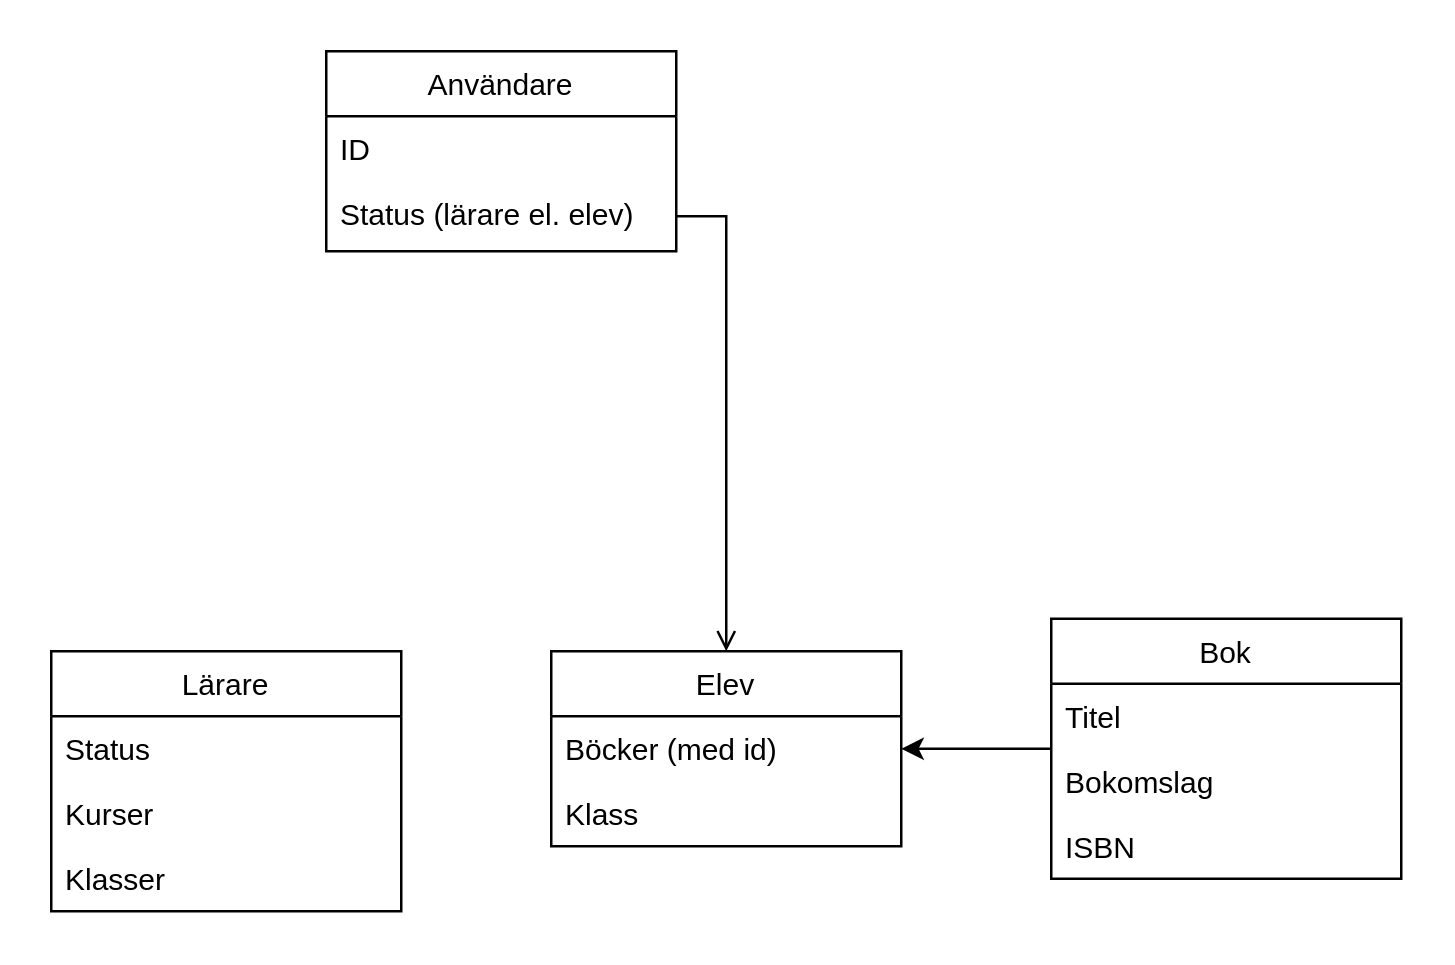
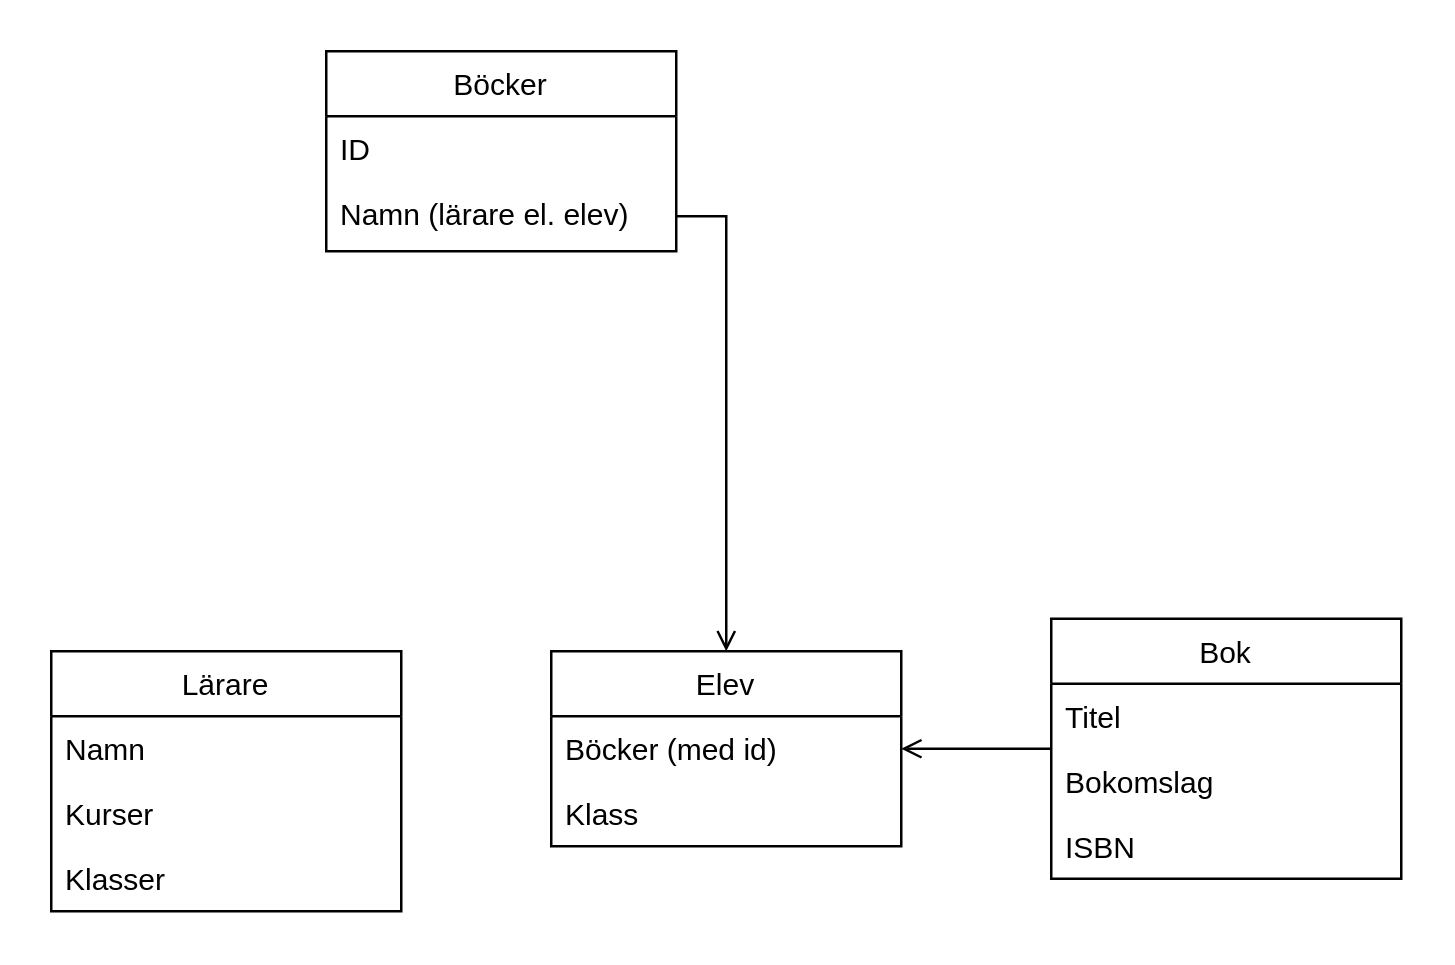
node "Användare": label "Användare" -> "Böcker"
node "Status (lärare el. elev)": label "Status (lärare el. elev)" -> "Namn (lärare el. elev)"
edge "Bok" -> "Böcker (med id)": arrowhead classic -> open
node "Status": label "Status" -> "Namn"
